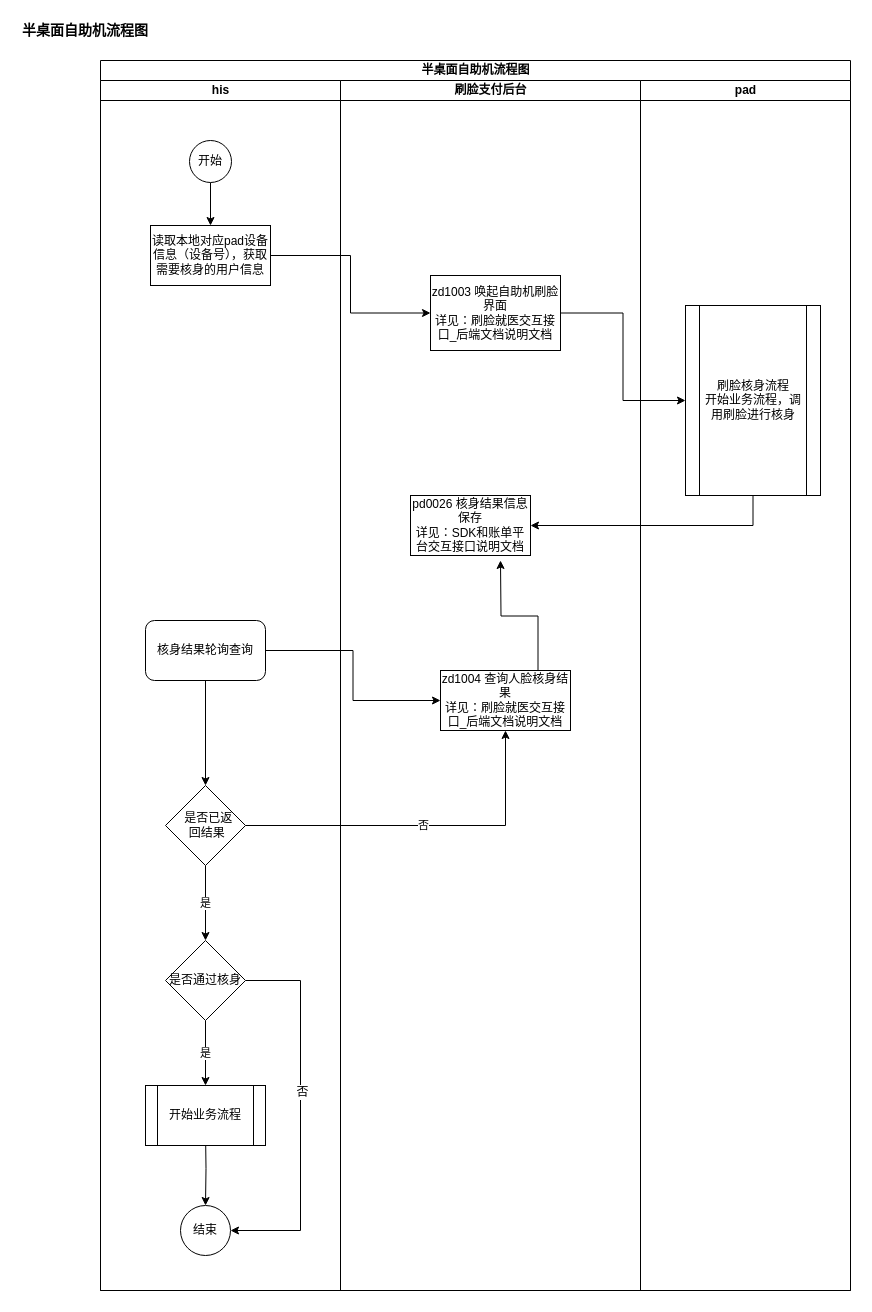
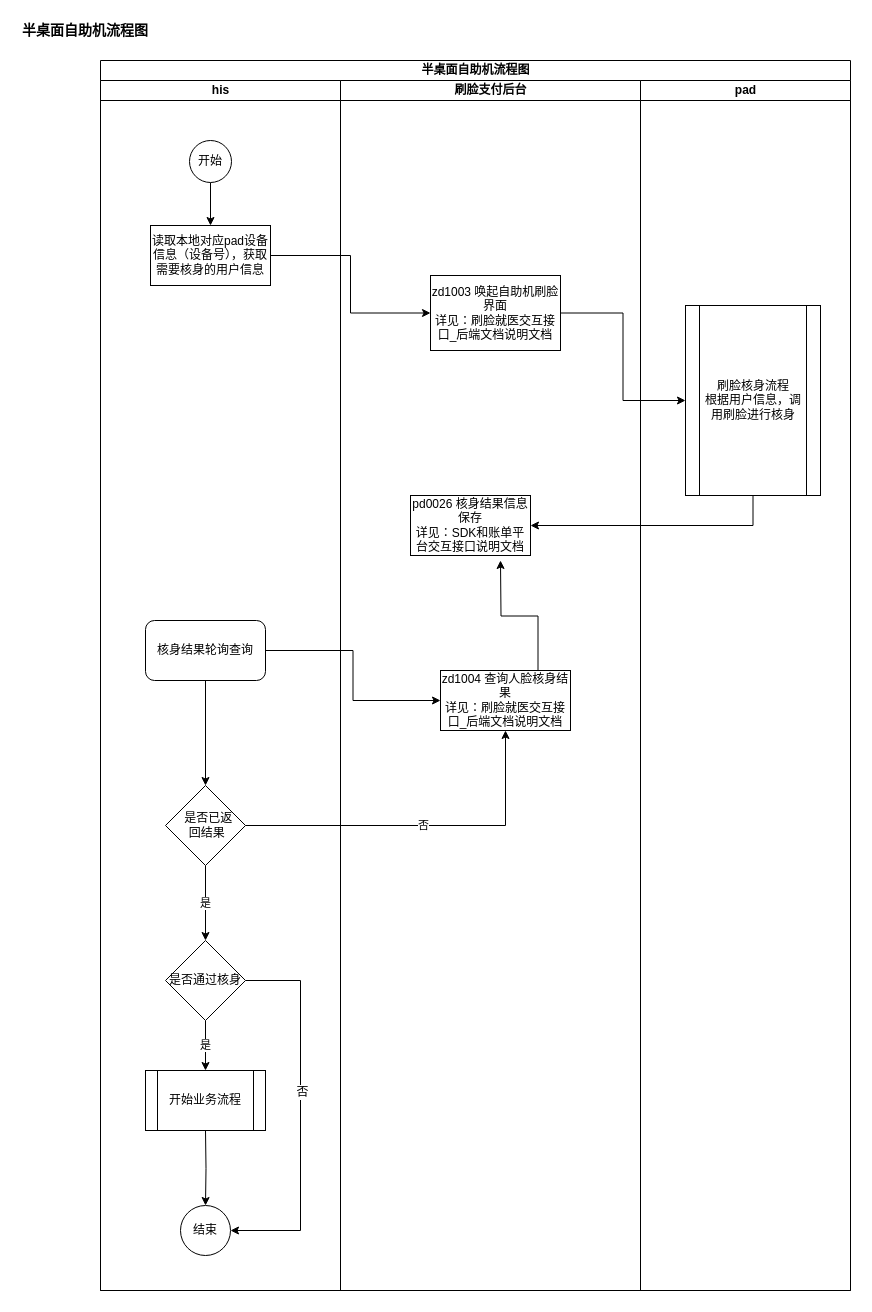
node "刷脸核身流程 开始业务流程，调用刷脸进行核身": label "刷脸核身流程 开始业务流程，调用刷脸进行核身" -> "刷脸核身流程 根据用户信息，调用刷脸进行核身"
node "开始业务流程": moved (206, 1116) -> (206, 1101)
